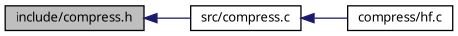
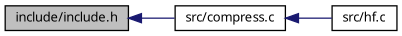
node "include/compress.h": label "include/compress.h" -> "include/include.h"
node "compress/hf.c": label "compress/hf.c" -> "src/hf.c"
